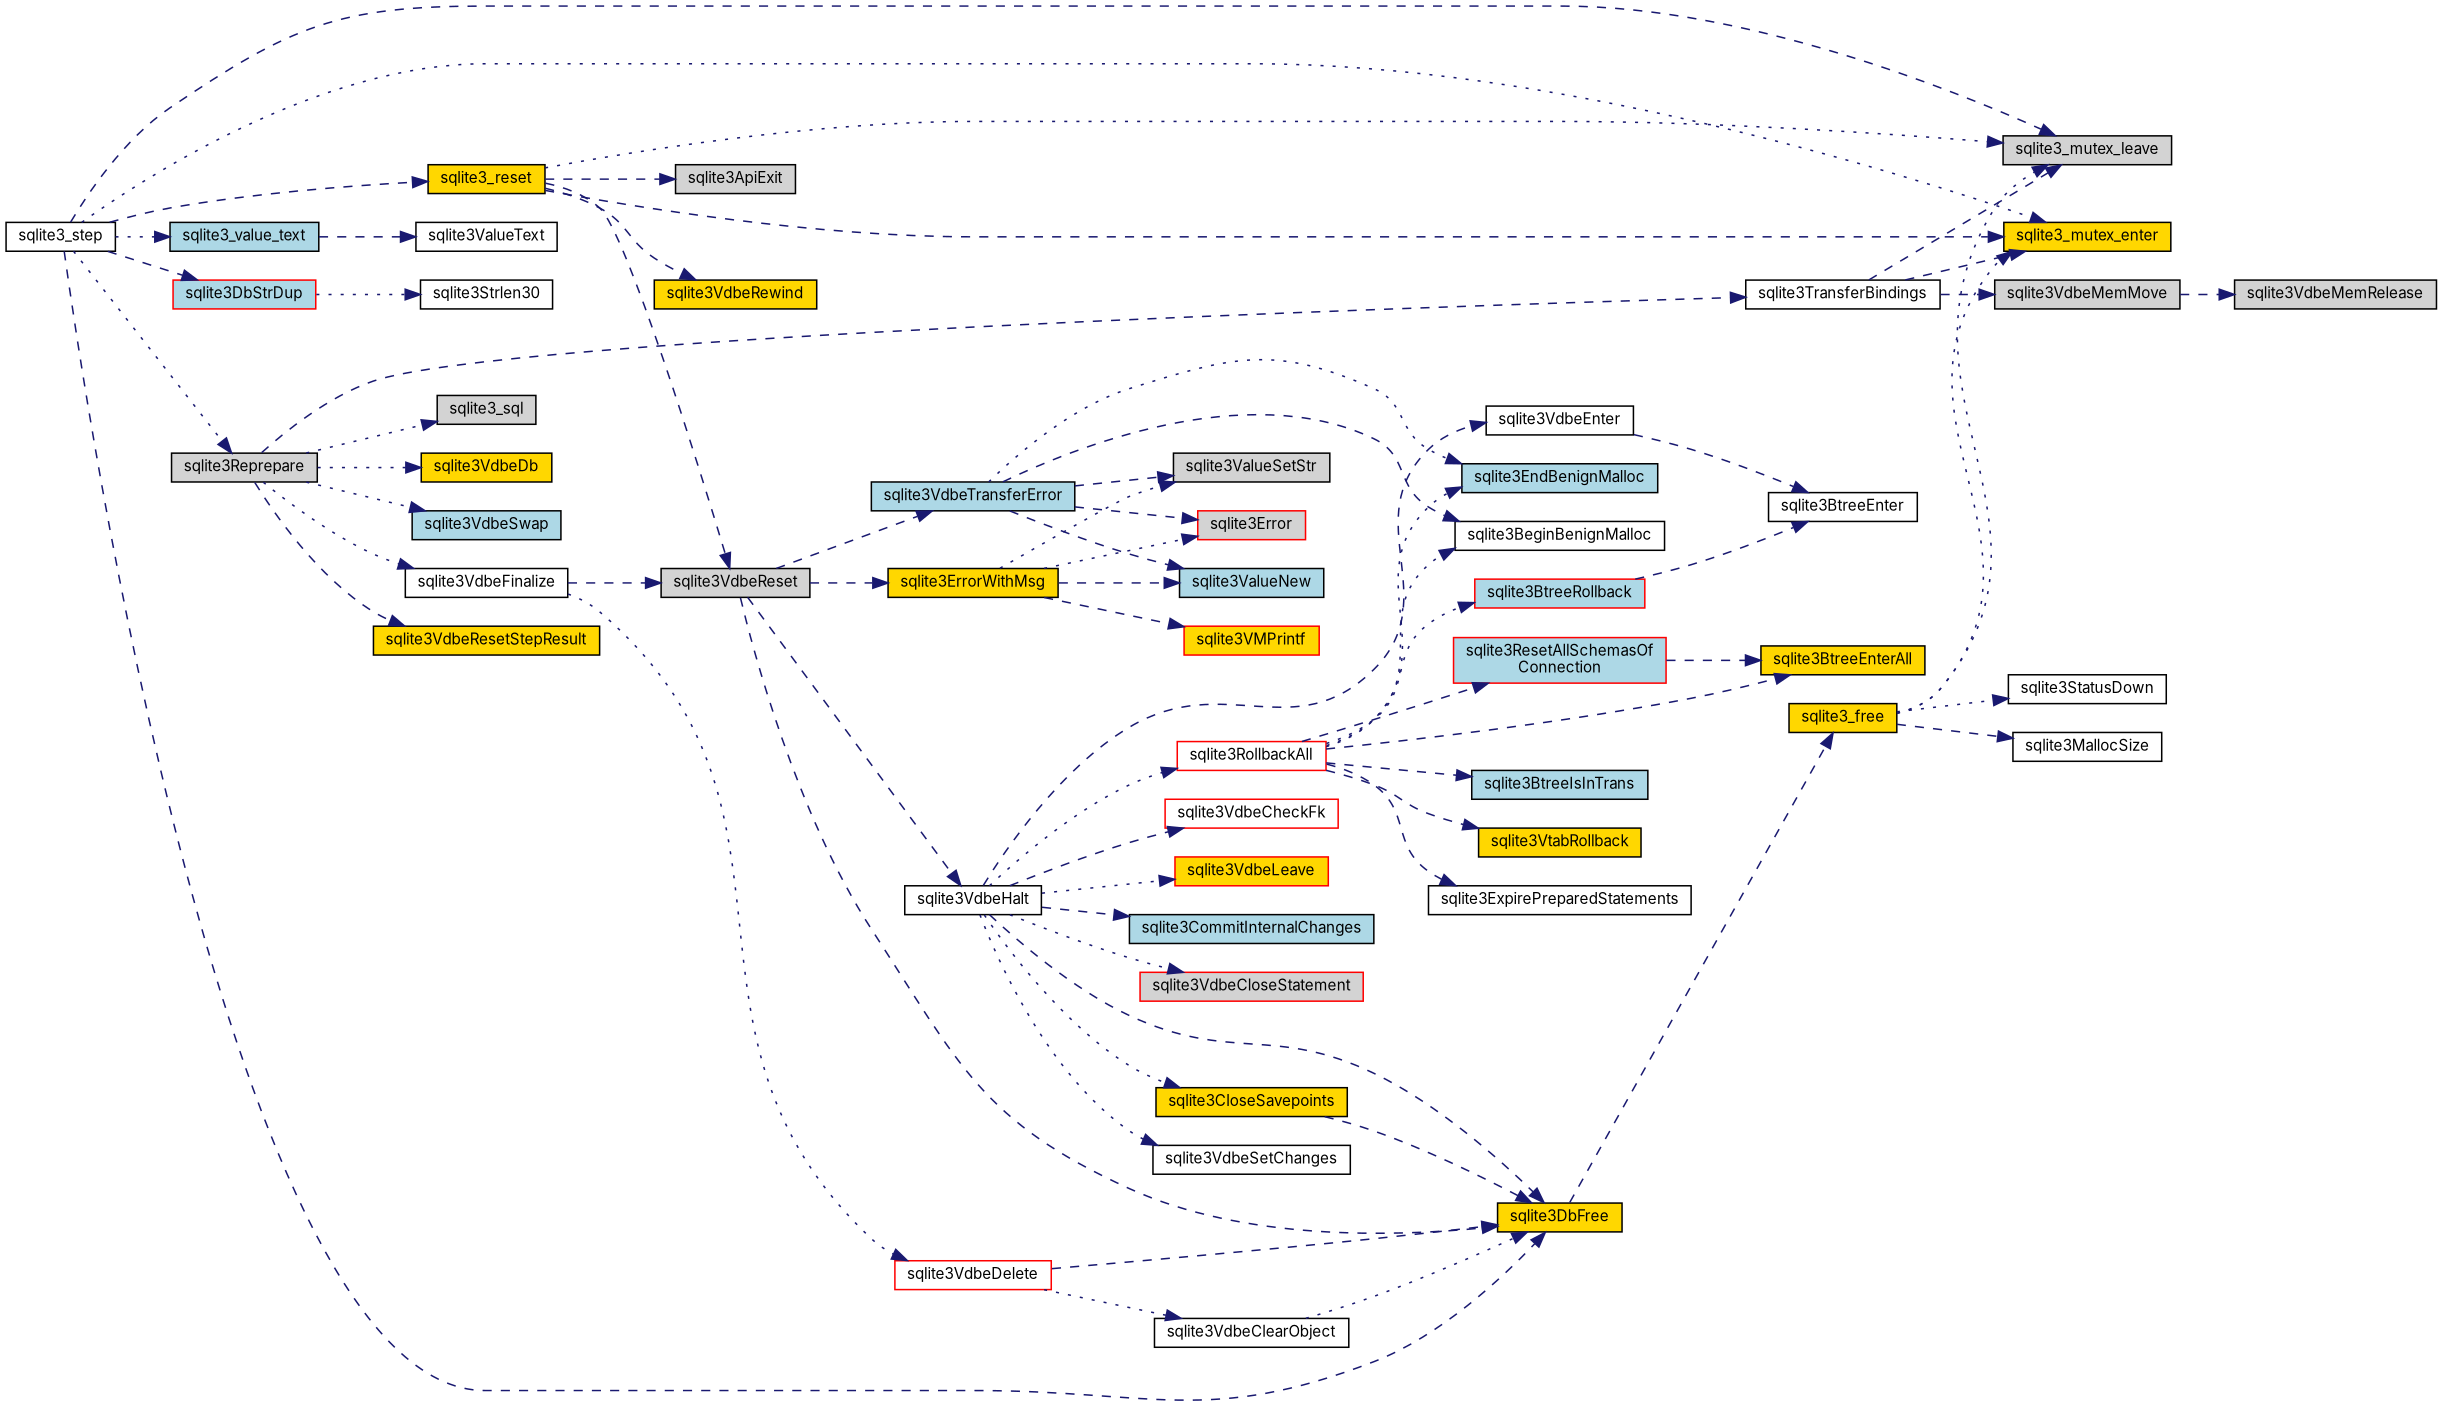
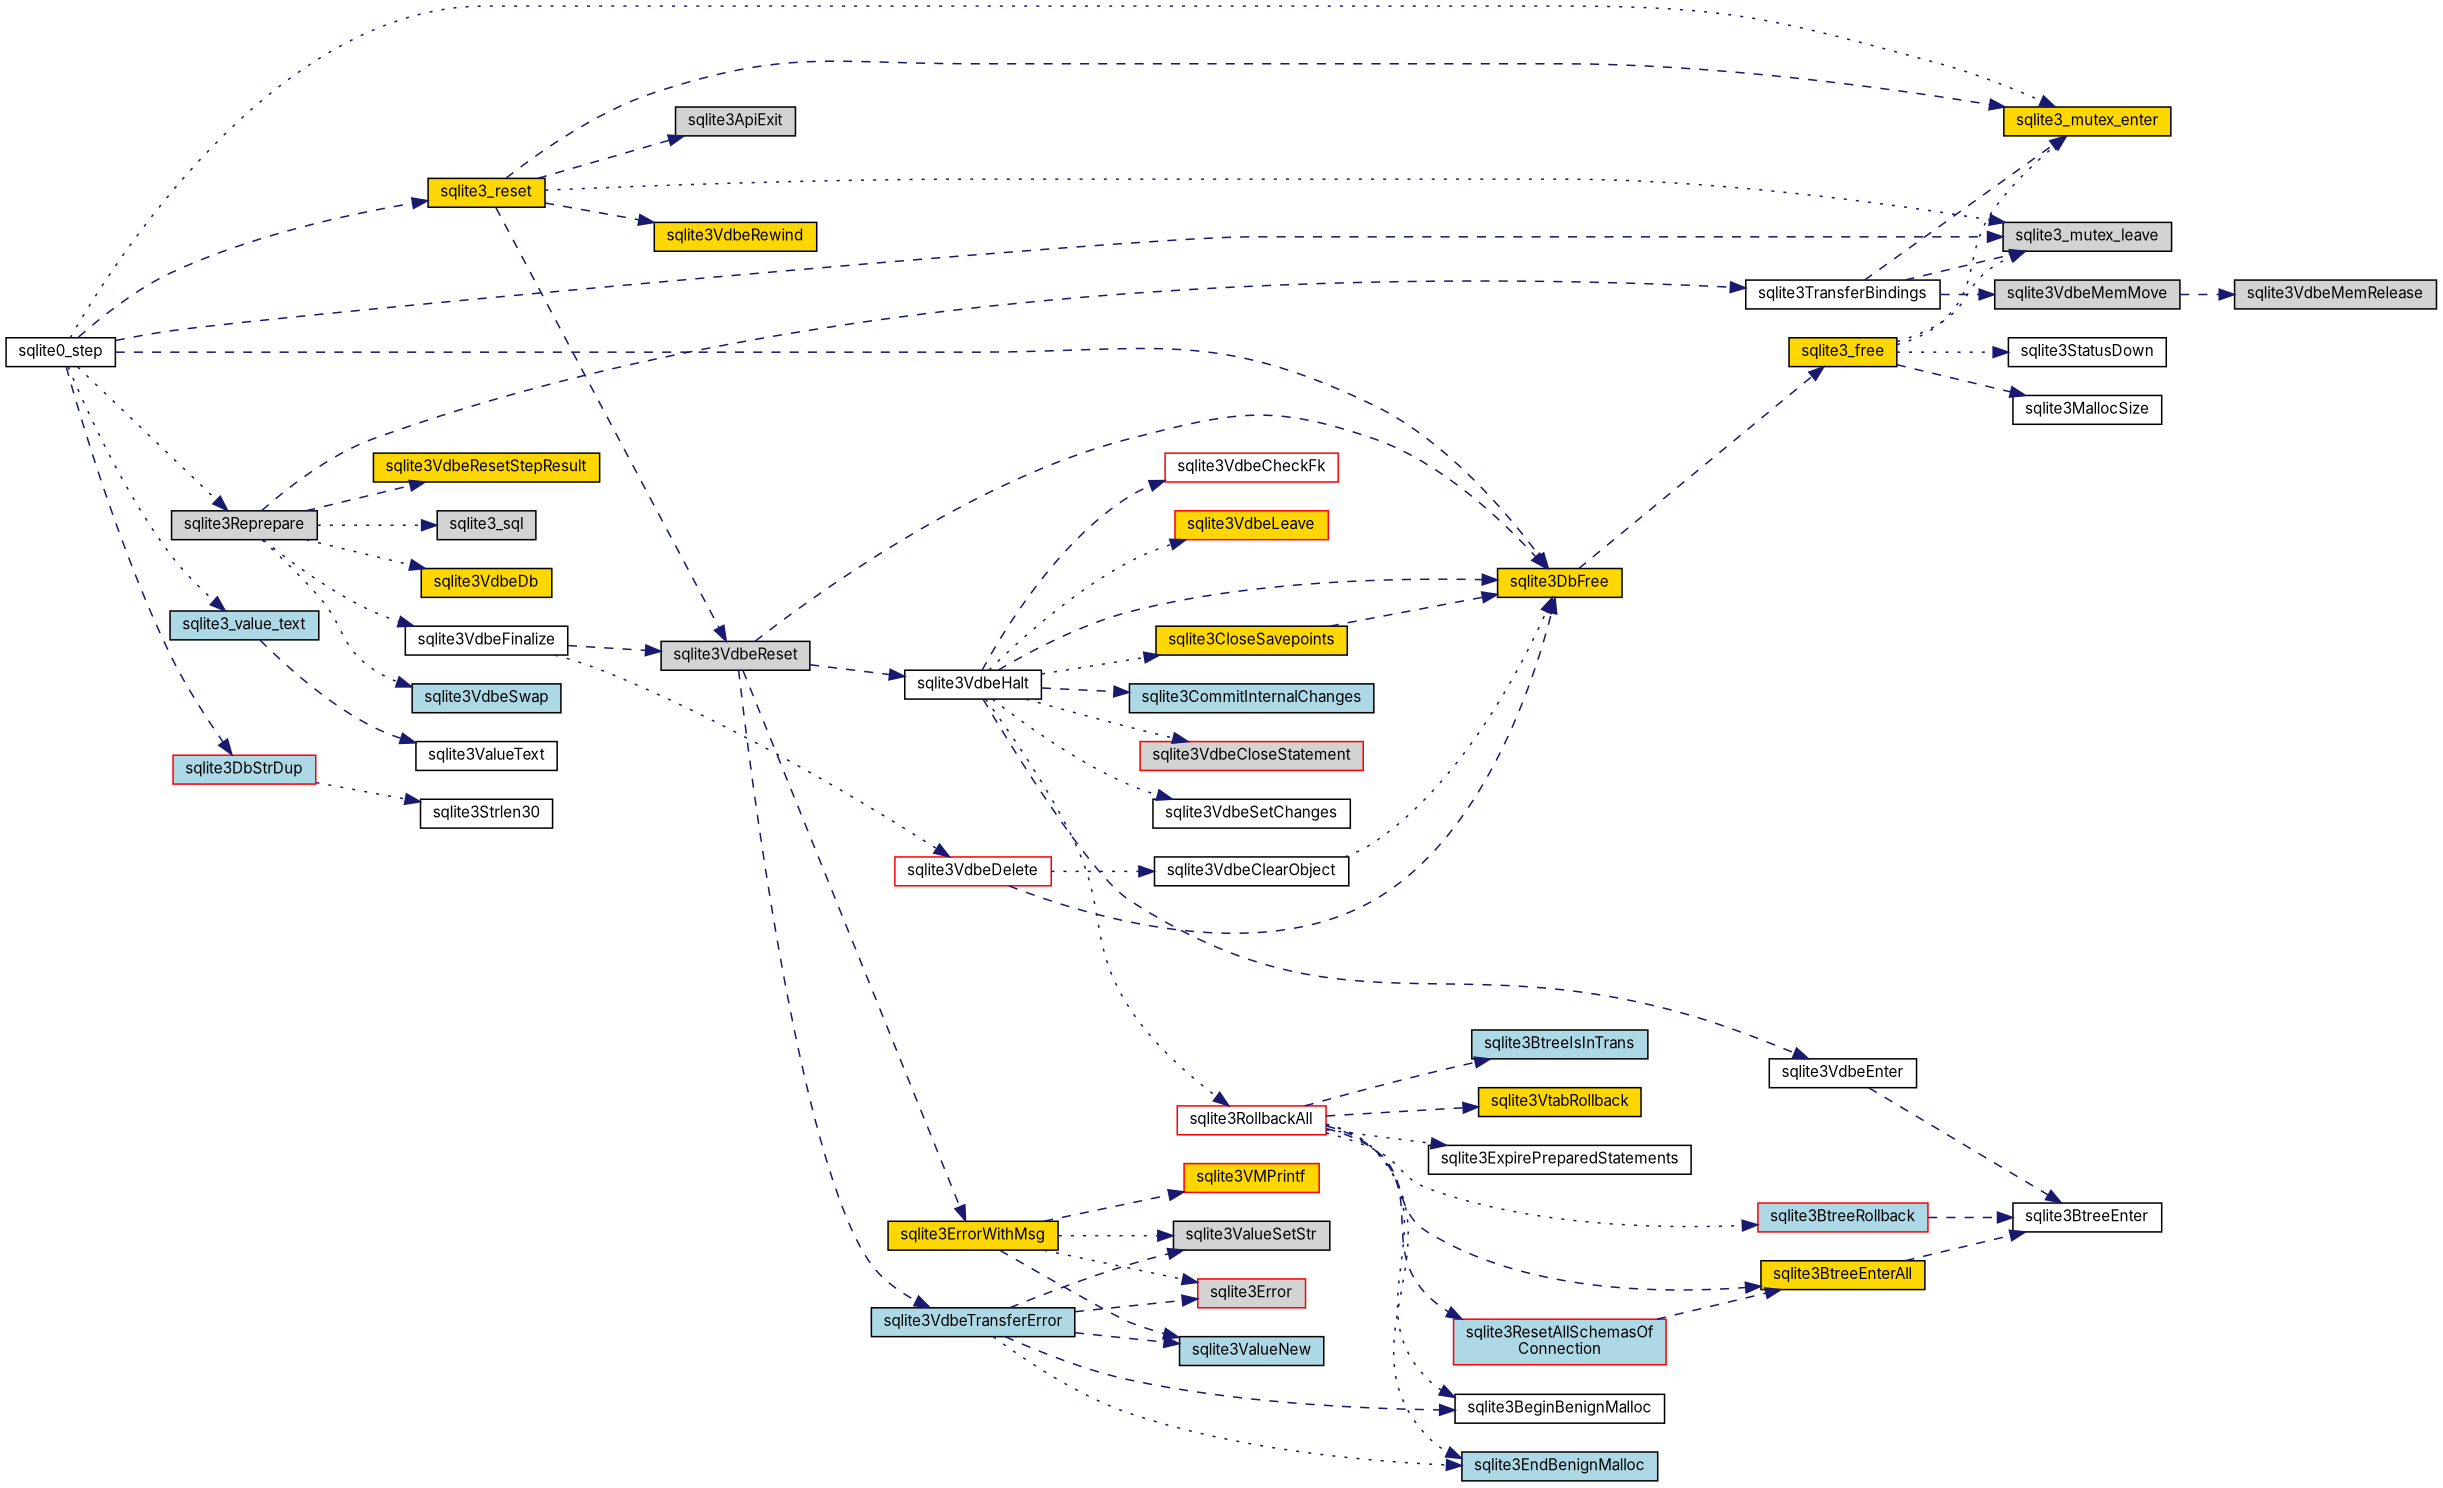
node "sqlite3_step": label "sqlite3_step" -> "sqlite0_step"
edge "sqlite3RollbackAll" -> "sqlite3ExpirePreparedStatements": style dashed -> dotted
edge "sqlite3BtreeEnterAll" -> "sqlite3BtreeEnter": added
